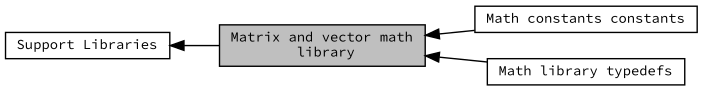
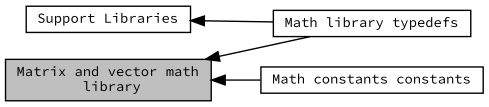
edge "Matrix and vector math library" -> "Support Libraries": now "Math library typedefs" -> "Support Libraries"
